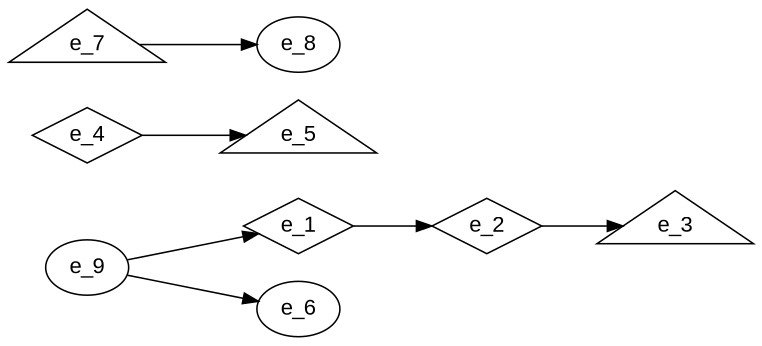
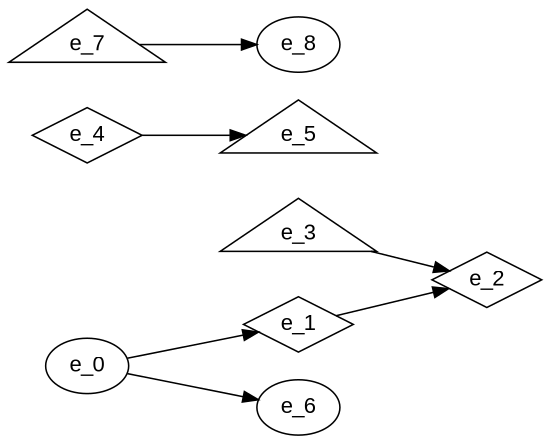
edge "e_2" -> "e_3": reversed
node "e_9": label "e_9" -> "e_0"
